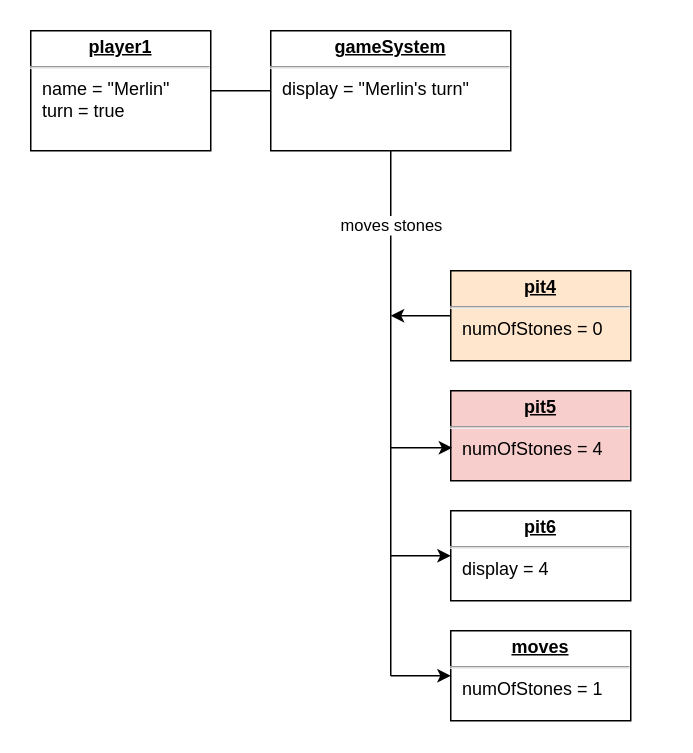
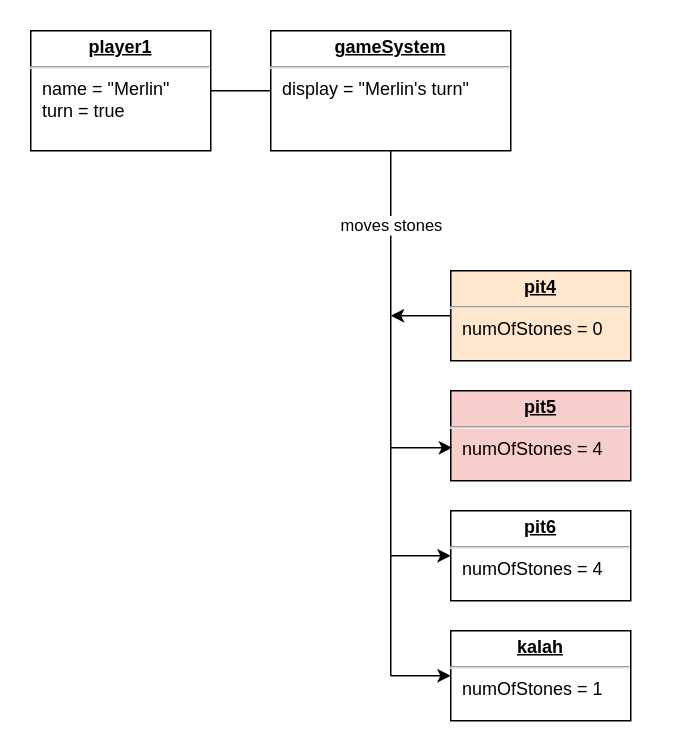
node "pit6 display = 4": label "pit6 display = 4" -> "pit6 numOfStones = 4"
node "moves numOfStones = 1": label "moves numOfStones = 1" -> "kalah numOfStones = 1"
